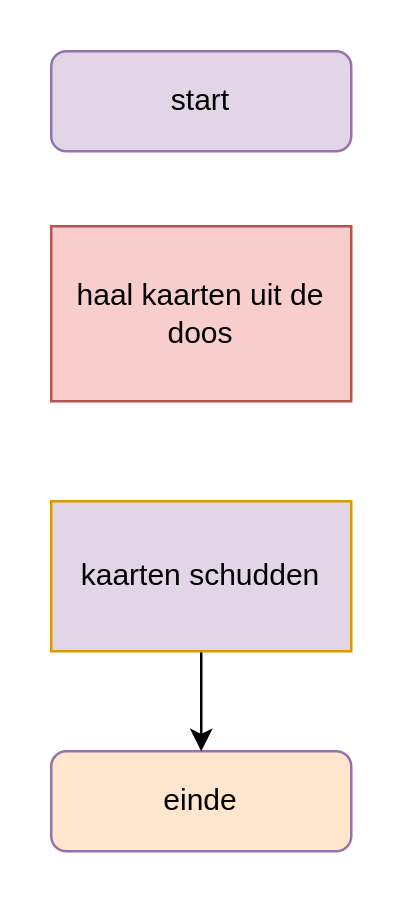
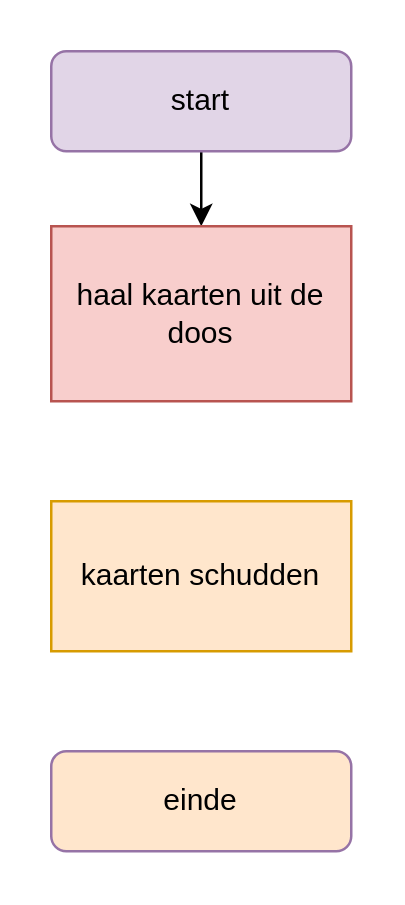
edge "start" -> "haal kaarten uit de doos": added
node "kaarten schudden": fillcolor #e1d5e7 -> #ffe6cc
edge "kaarten schudden" -> "einde": removed
